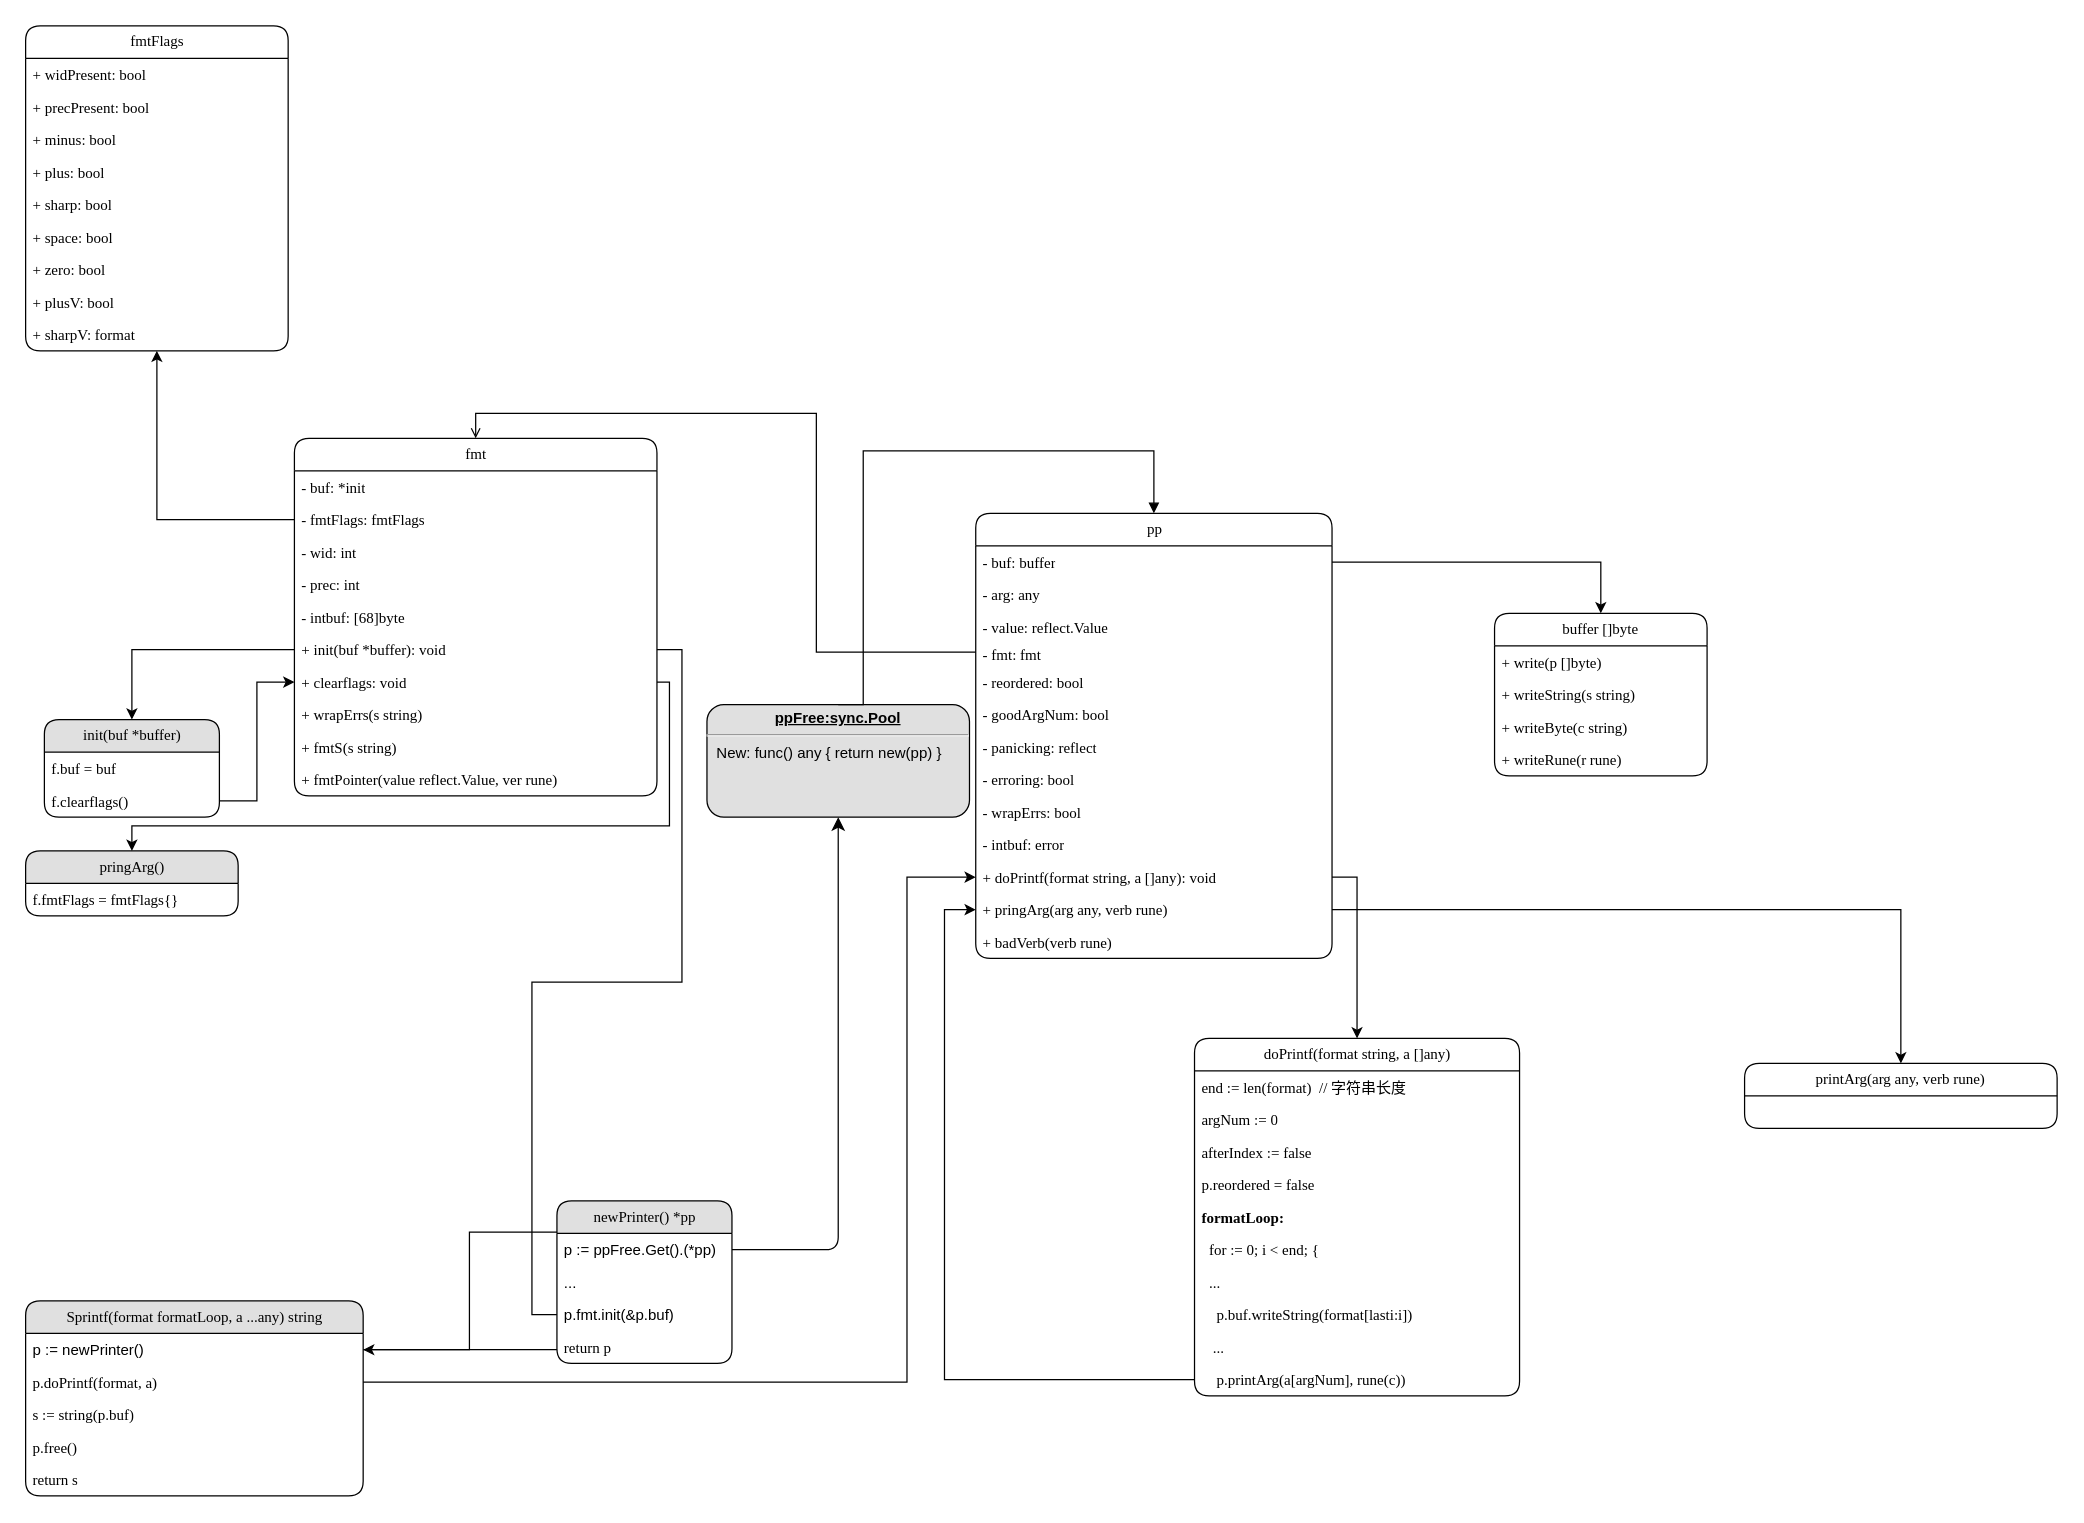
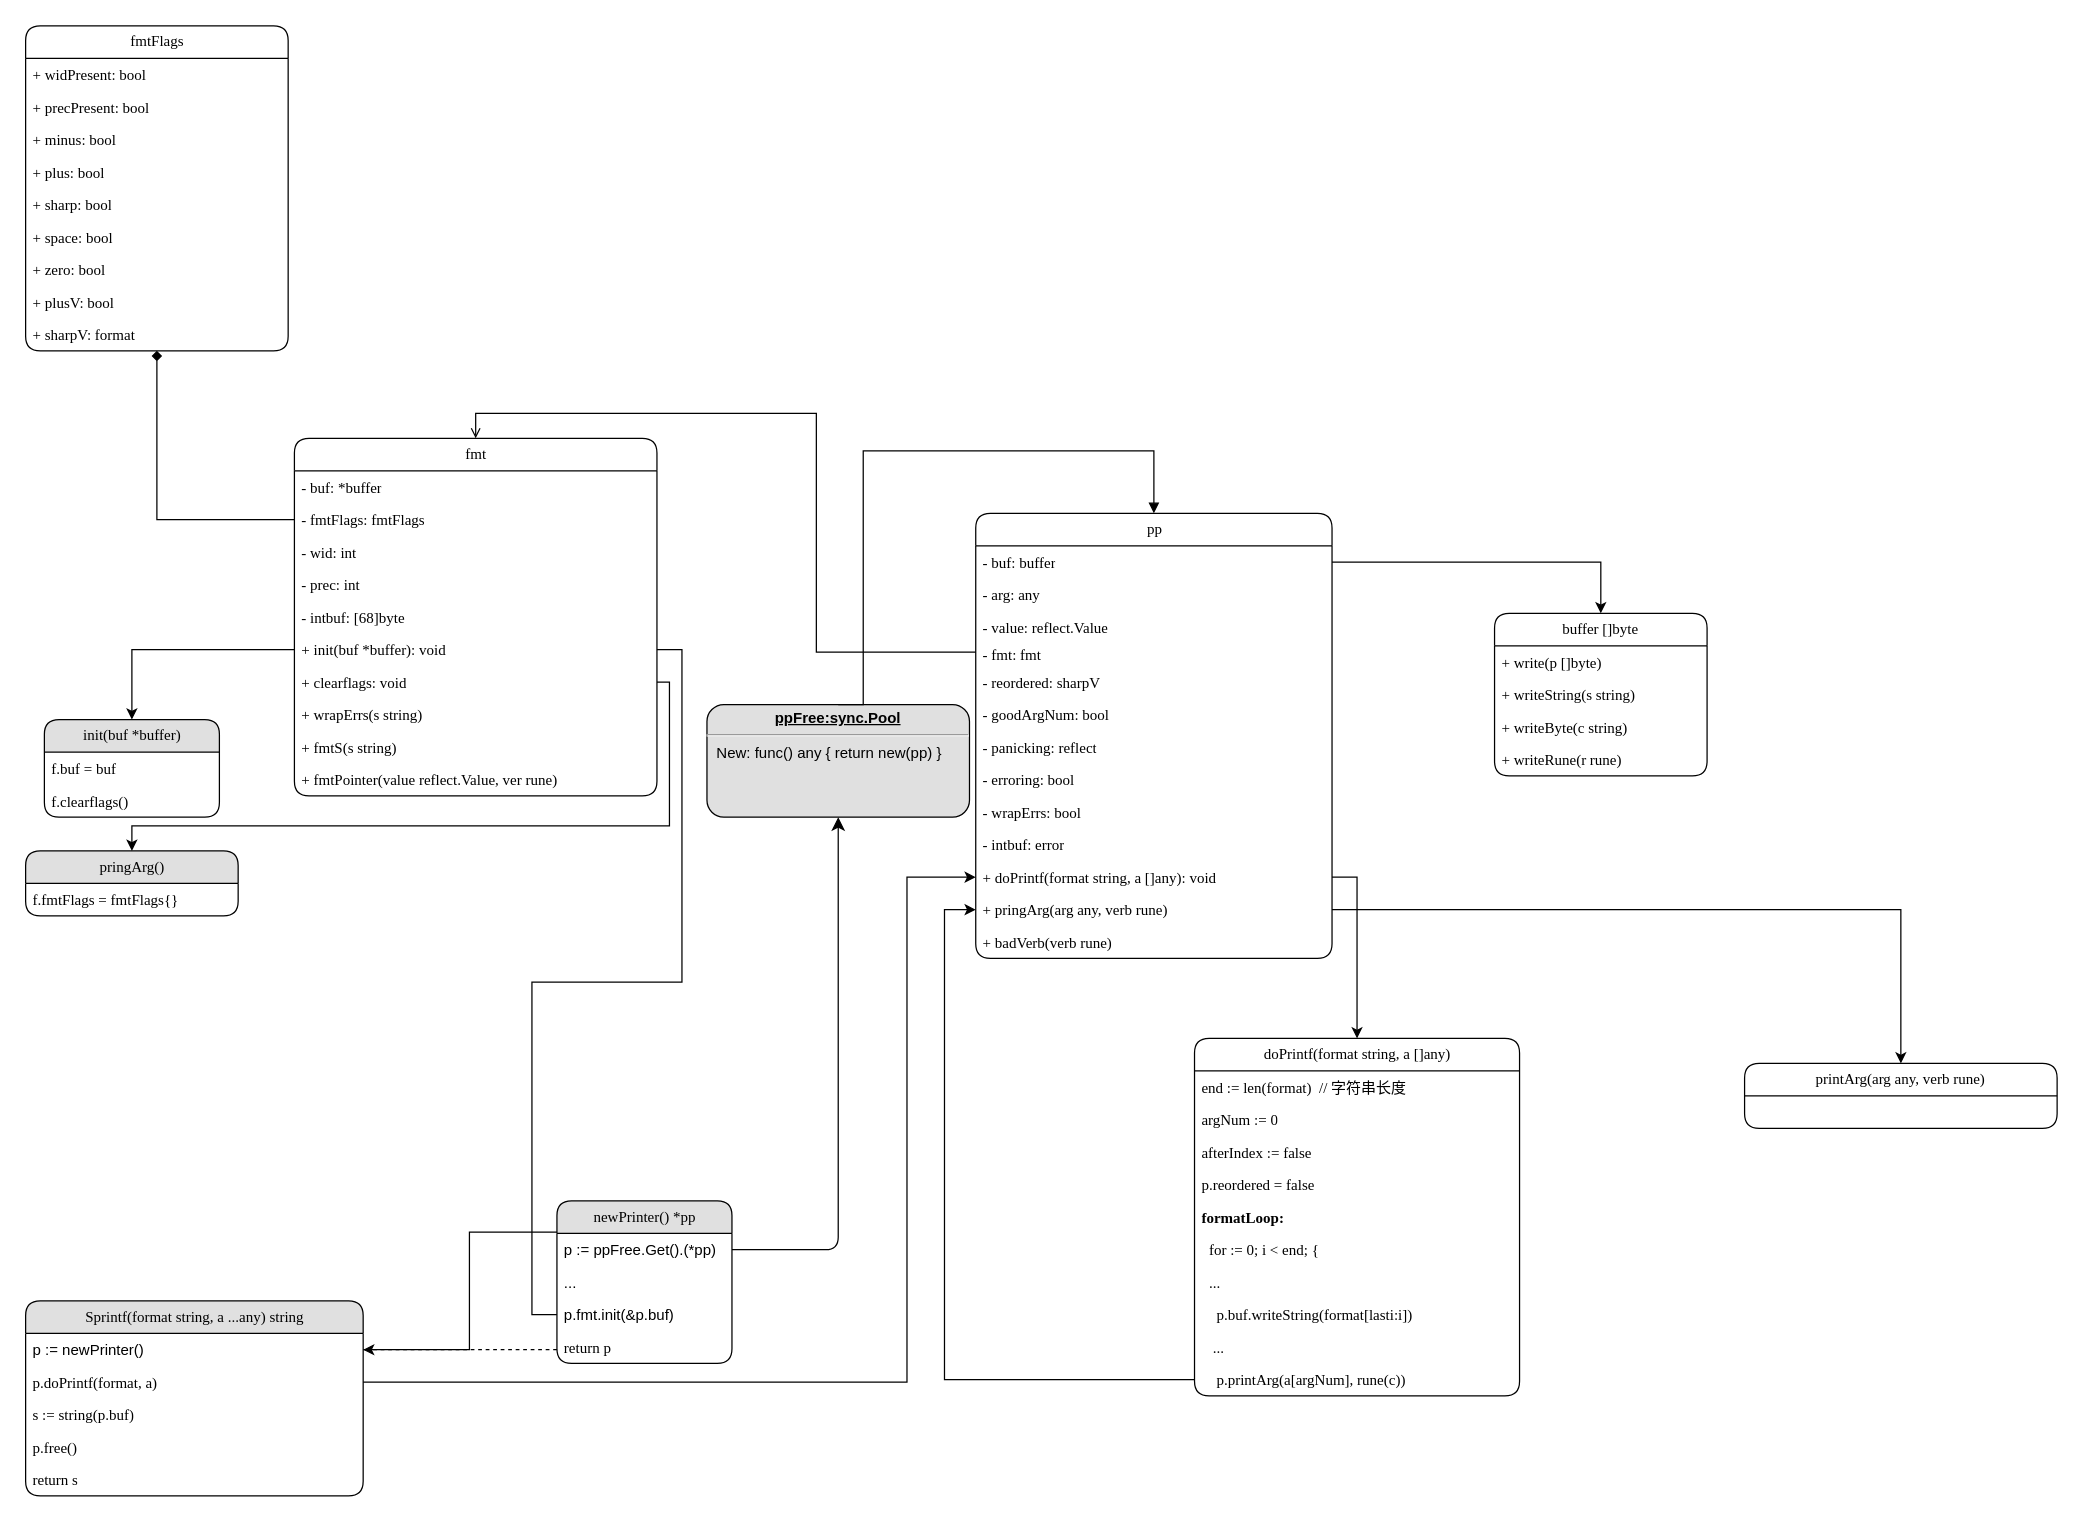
edge "- fmtFlags: fmtFlags" -> "fmtFlags": arrowhead classic -> diamond
node "- buf: *init": label "- buf: *init" -> "- buf: *buffer"
node "- reordered: bool": label "- reordered: bool" -> "- reordered: sharpV"
edge "f.clearflags()" -> "+ clearflags: void": removed
node "Sprintf(format formatLoop, a ...any) string": label "Sprintf(format formatLoop, a ...any) string" -> "Sprintf(format string, a ...any) string"
edge "return p" -> "p := newPrinter()": style solid -> dashed
